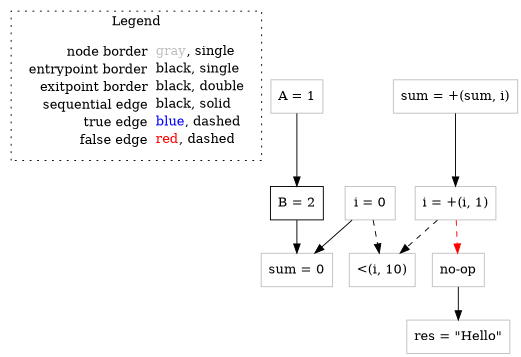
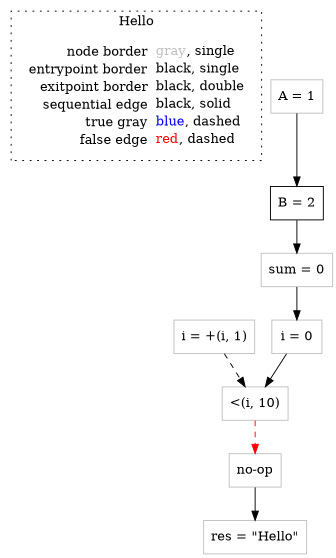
cluster "Legend": label "Legend" -> "Hello"
node "sum = +(sum, i)": removed
node "node border": text "true edge" -> "true gray"
edge "i = 0" -> "<(i, 10)": style dashed -> solid
edge "i = +(i, 1)" -> "no-op": now "<(i, 10)" -> "no-op"
edge "i = 0" -> "sum = 0": reversed
